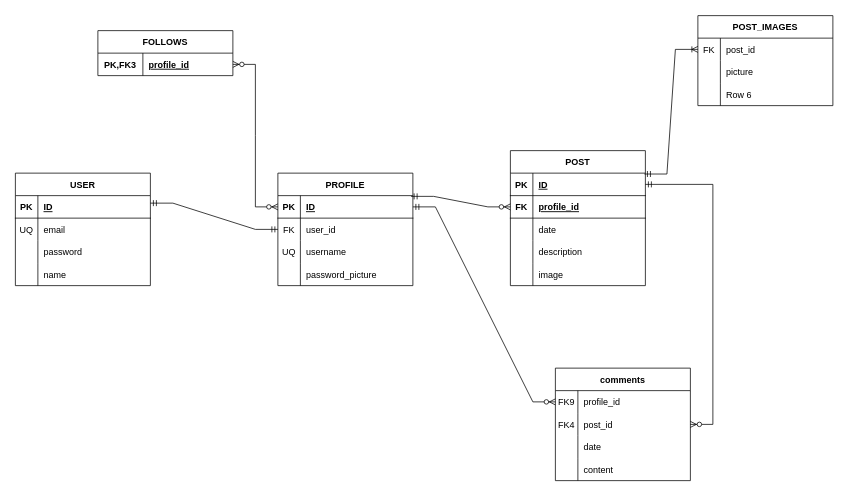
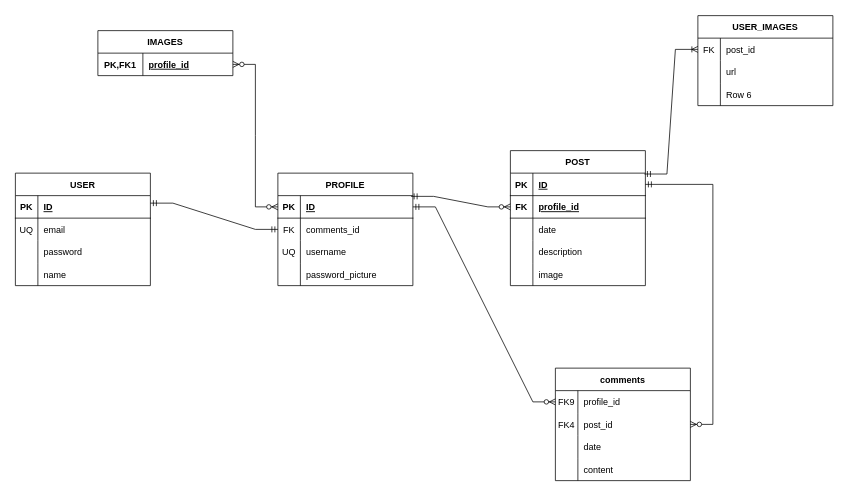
node "POST_IMAGES": label "POST_IMAGES" -> "USER_IMAGES"
node "FOLLOWS": label "FOLLOWS" -> "IMAGES"
node "PK,FK3": label "PK,FK3" -> "PK,FK1"
node "picture": label "picture" -> "url"
node "user_id": label "user_id" -> "comments_id"
